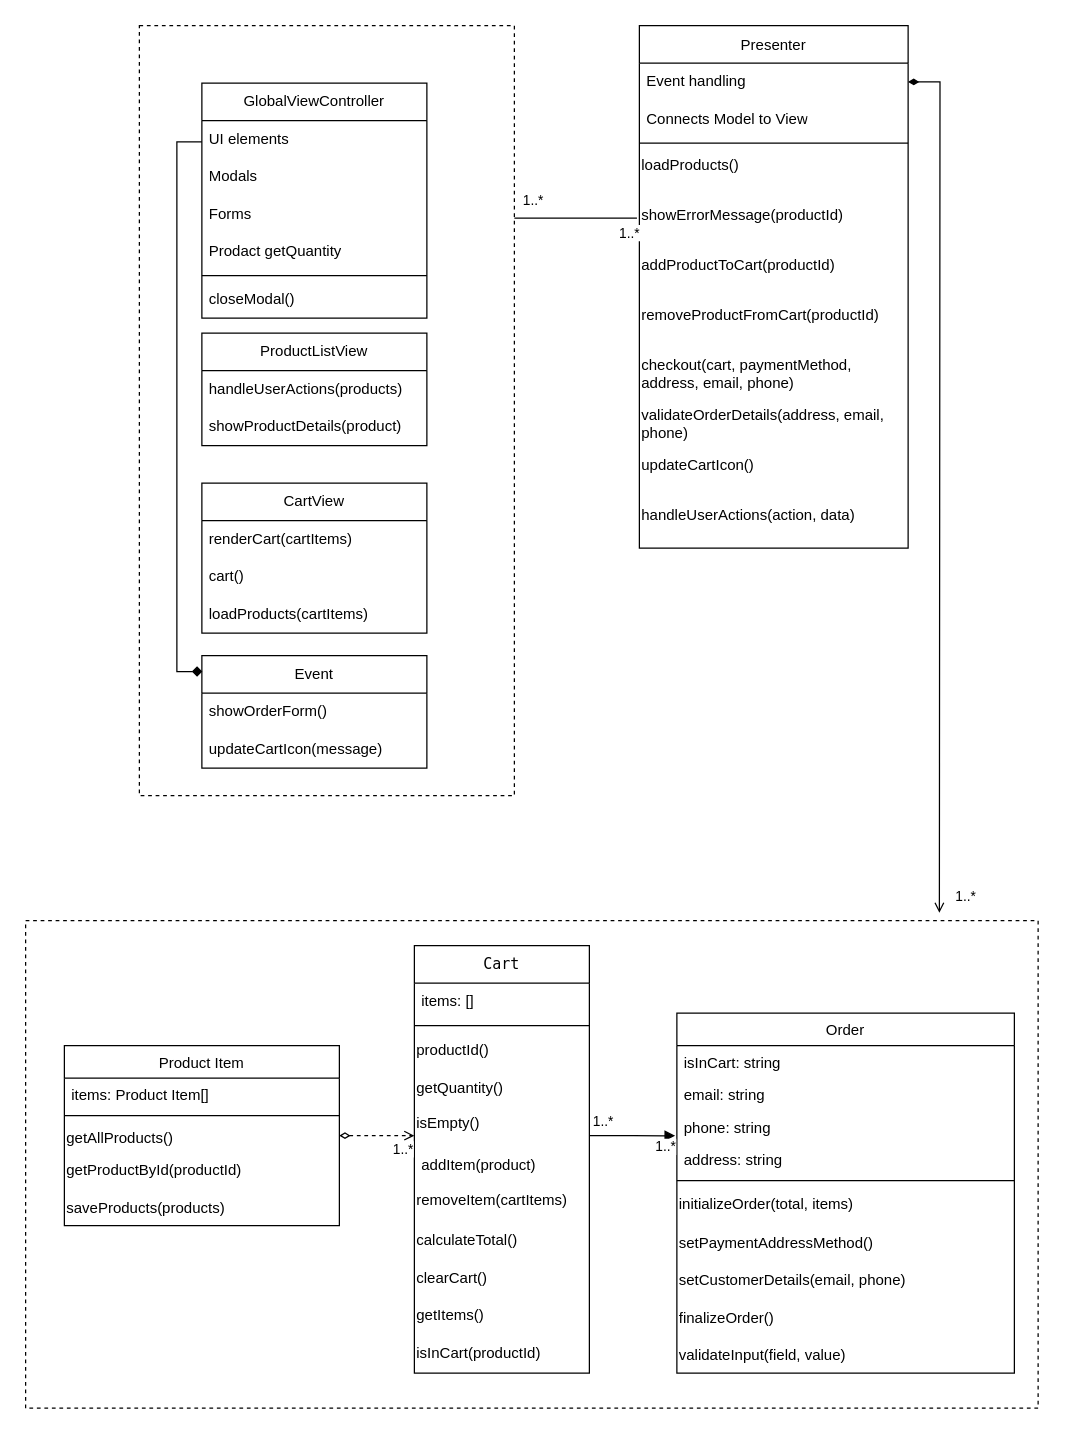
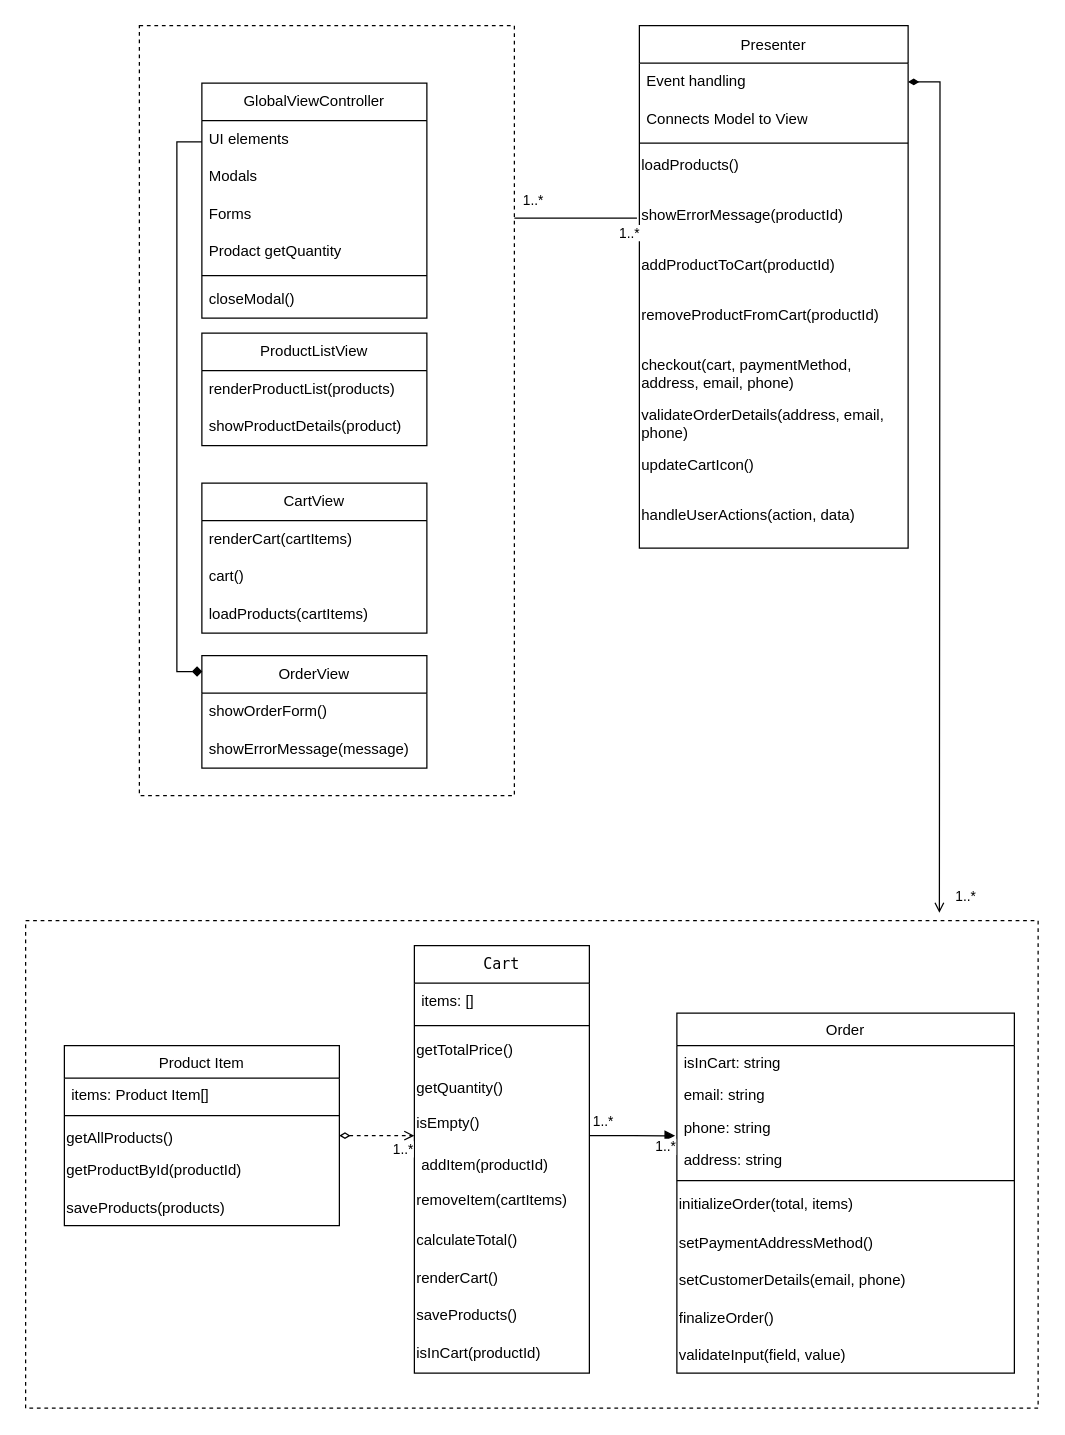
node "handleUserActions(products)": label "handleUserActions(products)" -> "renderProductList(products)"
node "Event": label "Event" -> "OrderView"
node "updateCartIcon(message)": label "updateCartIcon(message)" -> "showErrorMessage(message)"
node "productId()": label "productId()" -> "getTotalPrice()"
node "addItem(product)": label "addItem(product)" -> "addItem(productId)"
node "clearCart()": label "clearCart()" -> "renderCart()"
node "getItems()": label "getItems()" -> "saveProducts()"
